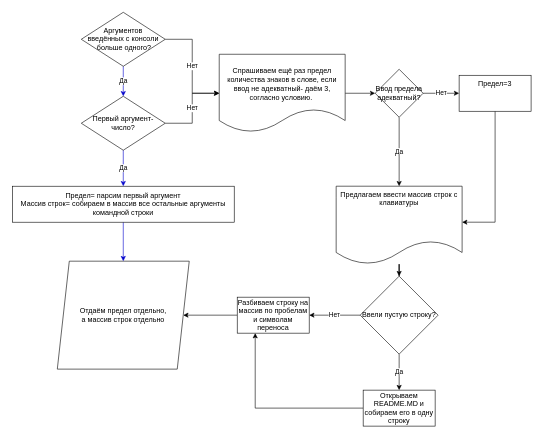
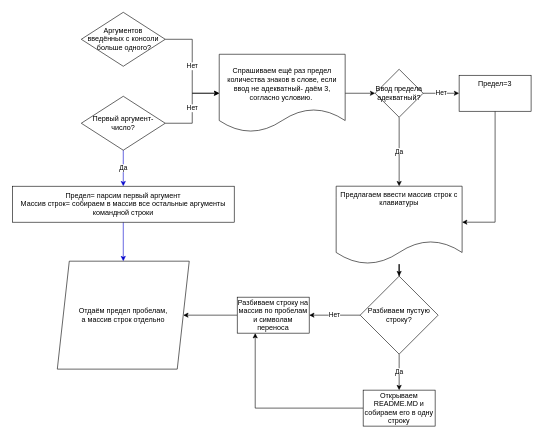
edge "Аргументов введённых с консоли больше одного?" -> "Первый аргумент- число?": removed, label "Да"
node "Отдаём предел отдельно, а массив строк отдельно": label "Отдаём предел отдельно, а массив строк отдельно" -> "Отдаём предел пробелам, а массив строк отдельно"
node "Ввели пустую строку?": label "Ввели пустую строку?" -> "Разбиваем пустую строку?"
